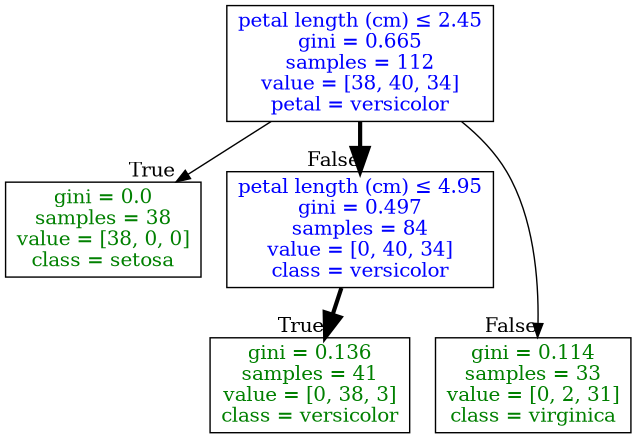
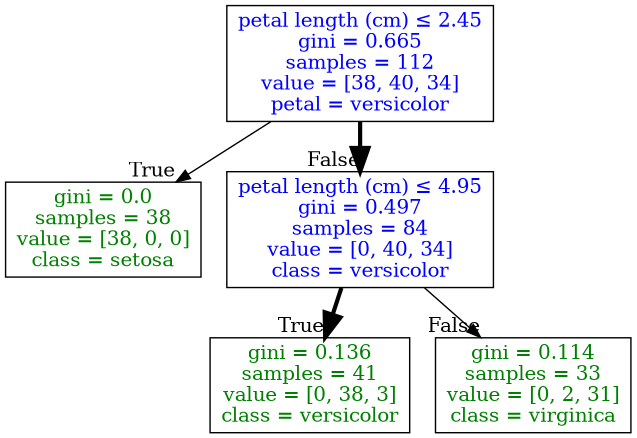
edge "petal length (cm) ≤ 2.45" -> "gini = 0.114": now "petal length (cm) ≤ 4.95" -> "gini = 0.114"
